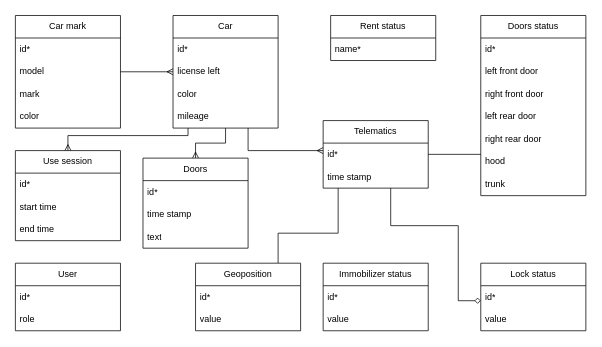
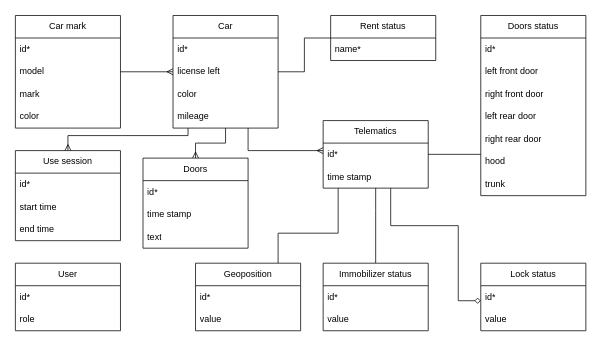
edge "Rent status" -- "license left": added
edge "Telematics" -- "Immobilizer status": added
